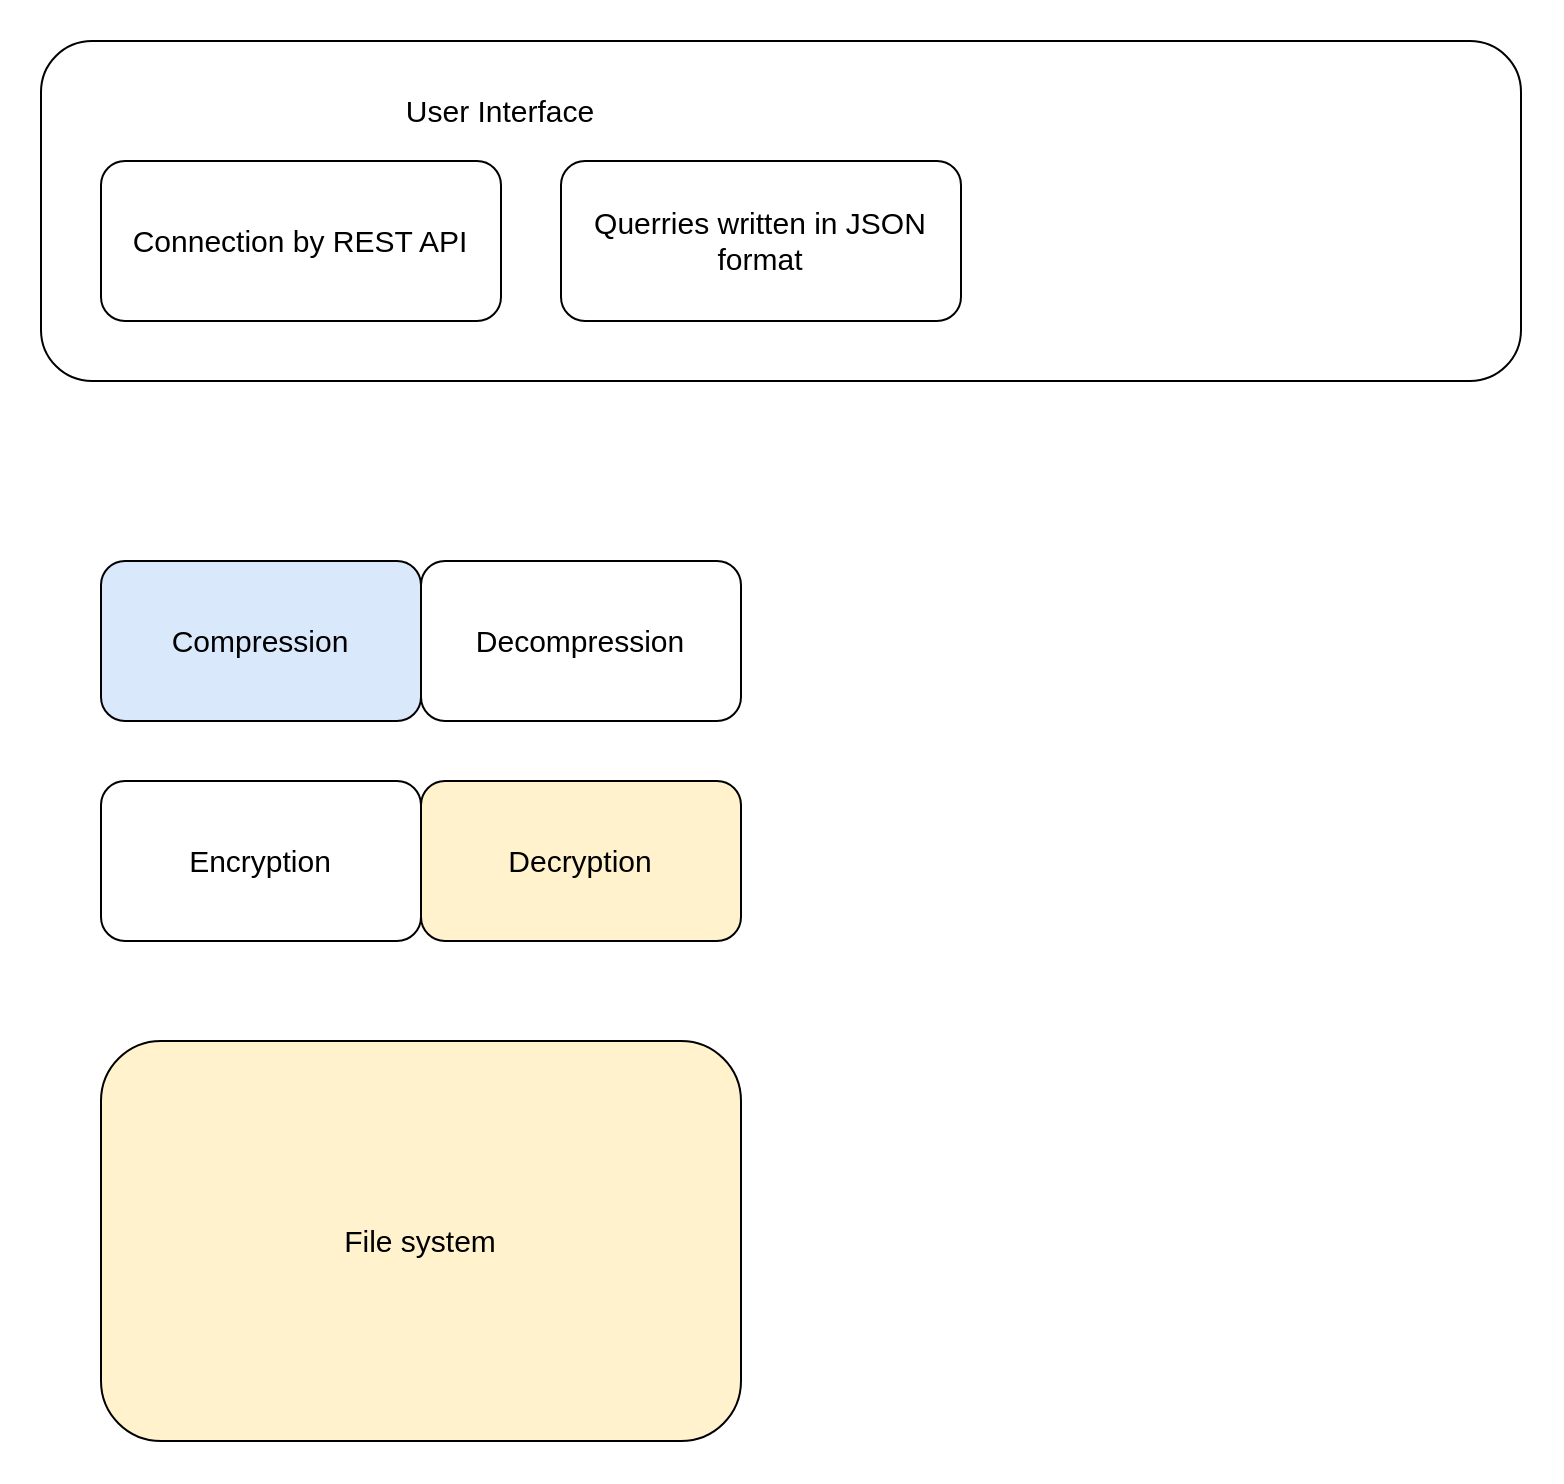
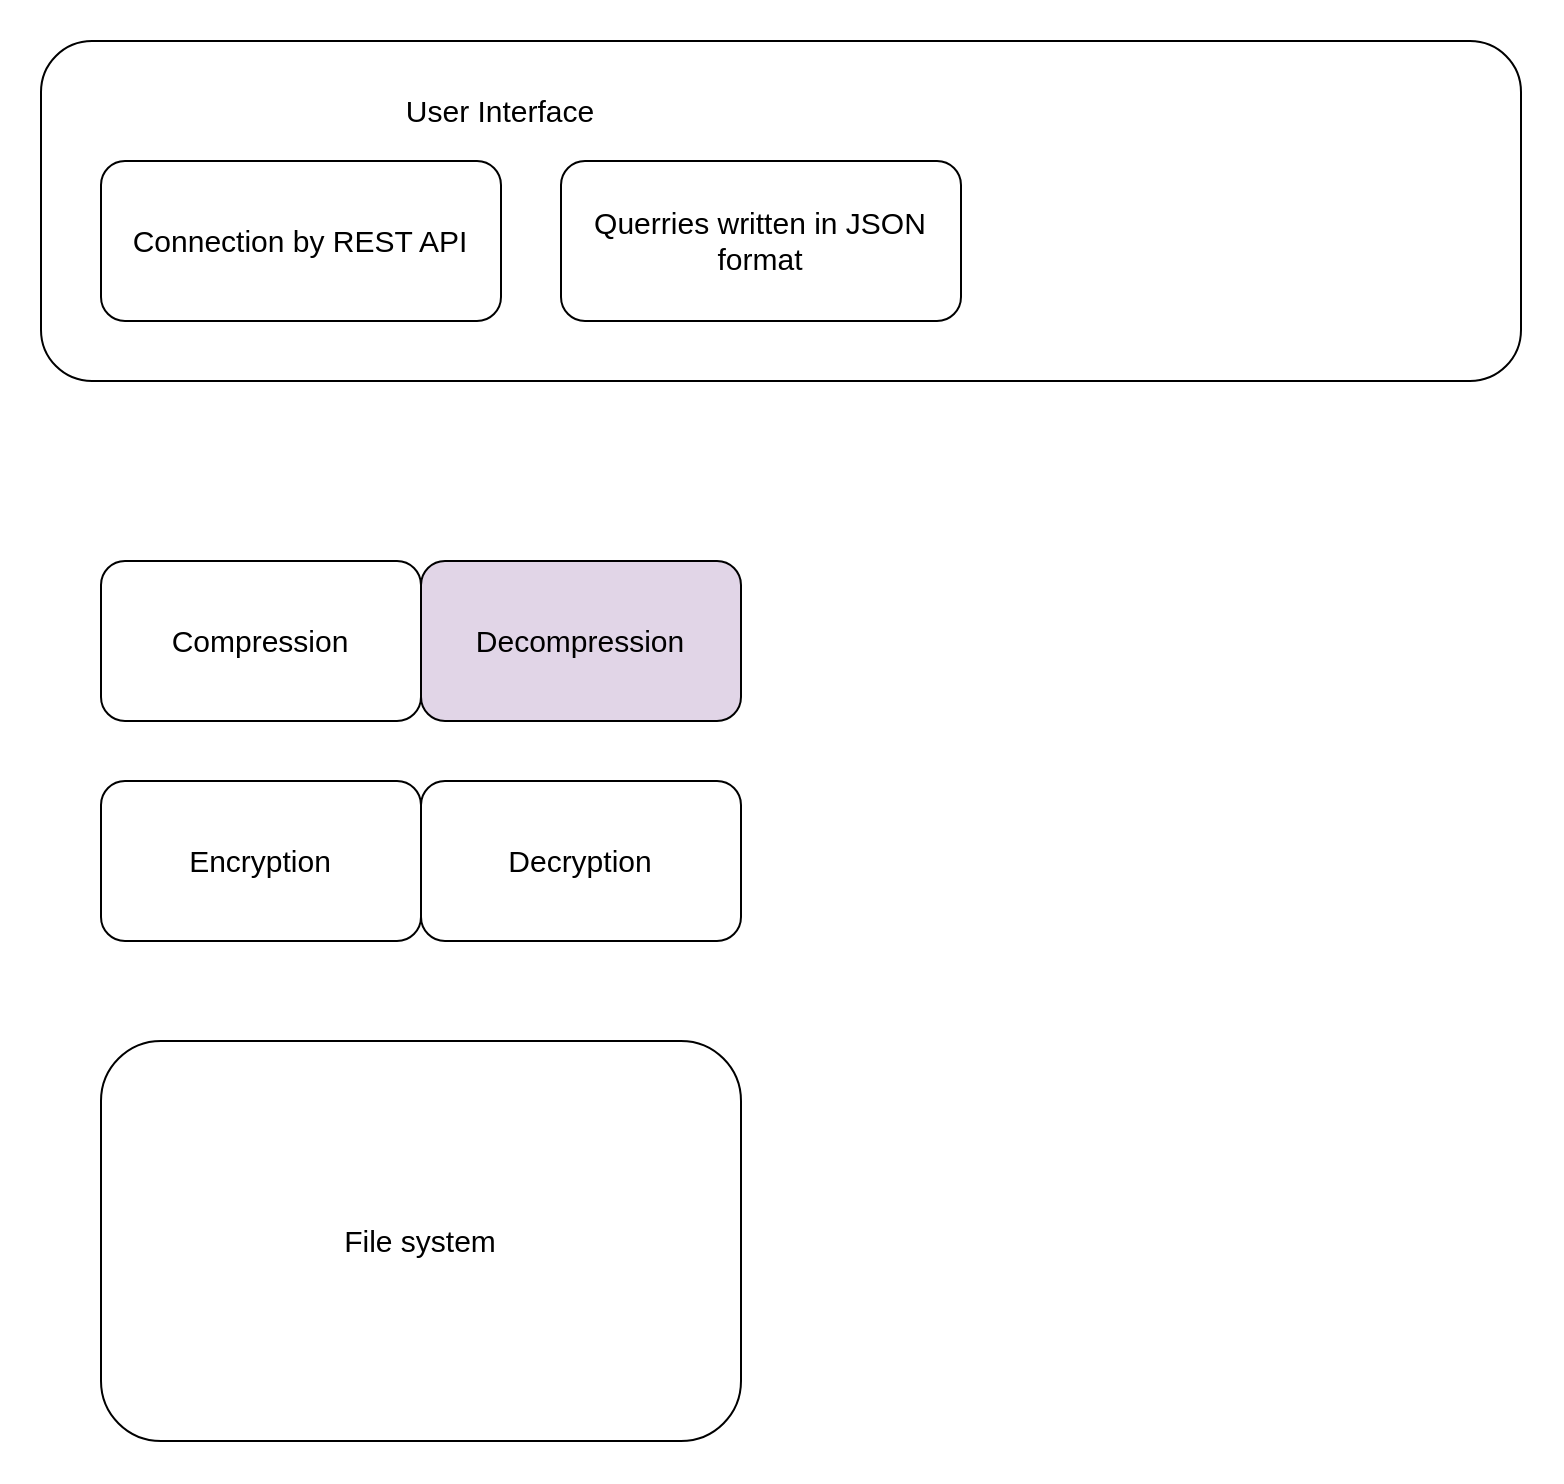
node "Compression": fillcolor #dae8fc -> #ffffff
node "Decompression": fillcolor #ffffff -> #e1d5e7
node "Decryption": fillcolor #fff2cc -> #ffffff
node "File system": fillcolor #fff2cc -> #ffffff
